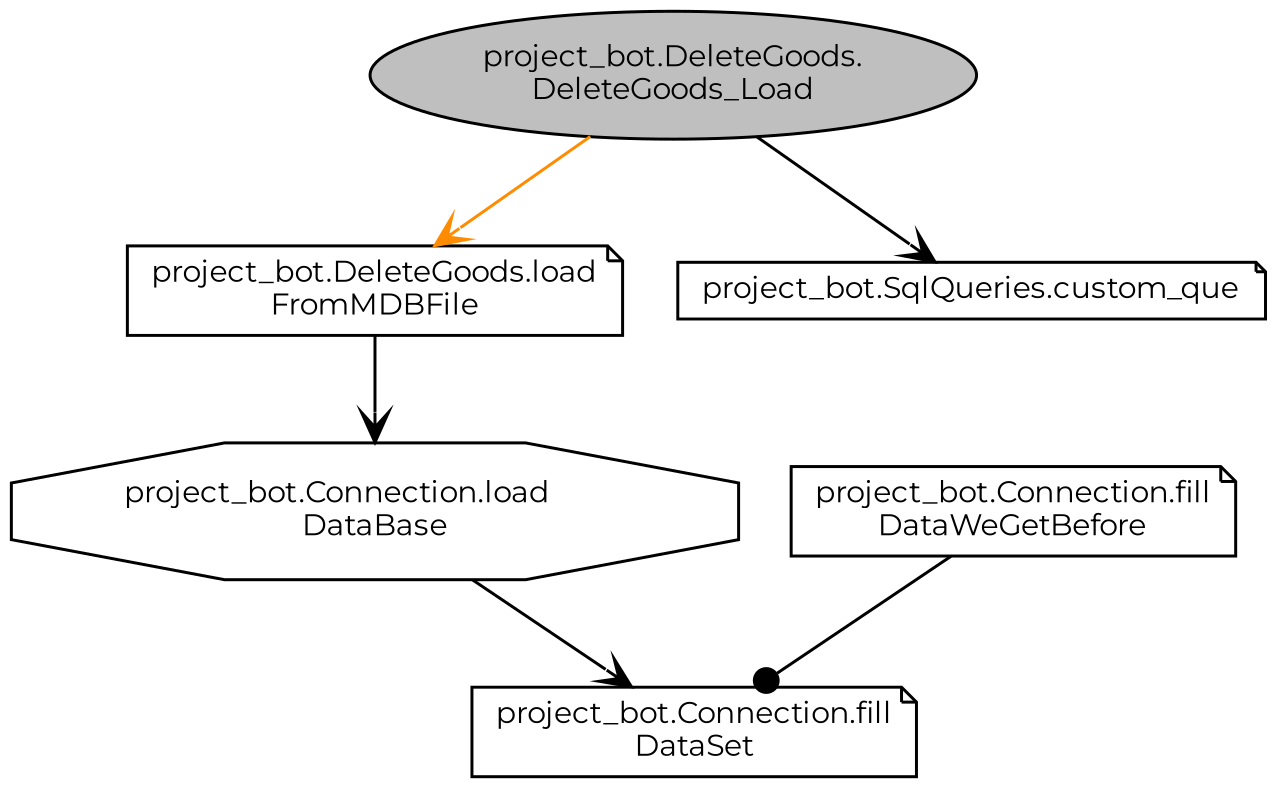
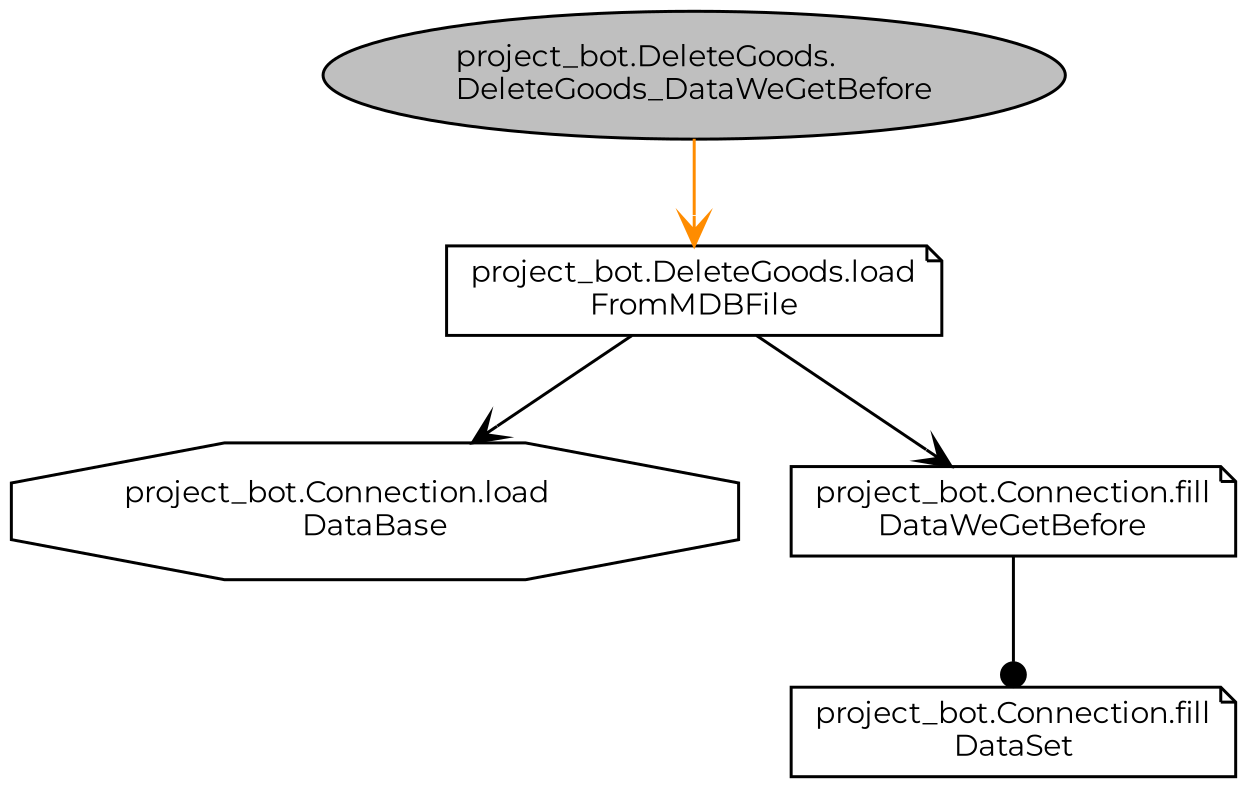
node "project_bot.DeleteGoods. DeleteGoods_Load": label "project_bot.DeleteGoods. DeleteGoods_Load" -> "project_bot.DeleteGoods. DeleteGoods_DataWeGetBefore"
node "project_bot.SqlQueries.custom_que": removed
edge "project_bot.DeleteGoods.load FromMDBFile" -> "project_bot.Connection.fill DataWeGetBefore": added
edge "project_bot.Connection.load DataBase" -> "project_bot.Connection.fill DataSet": removed
